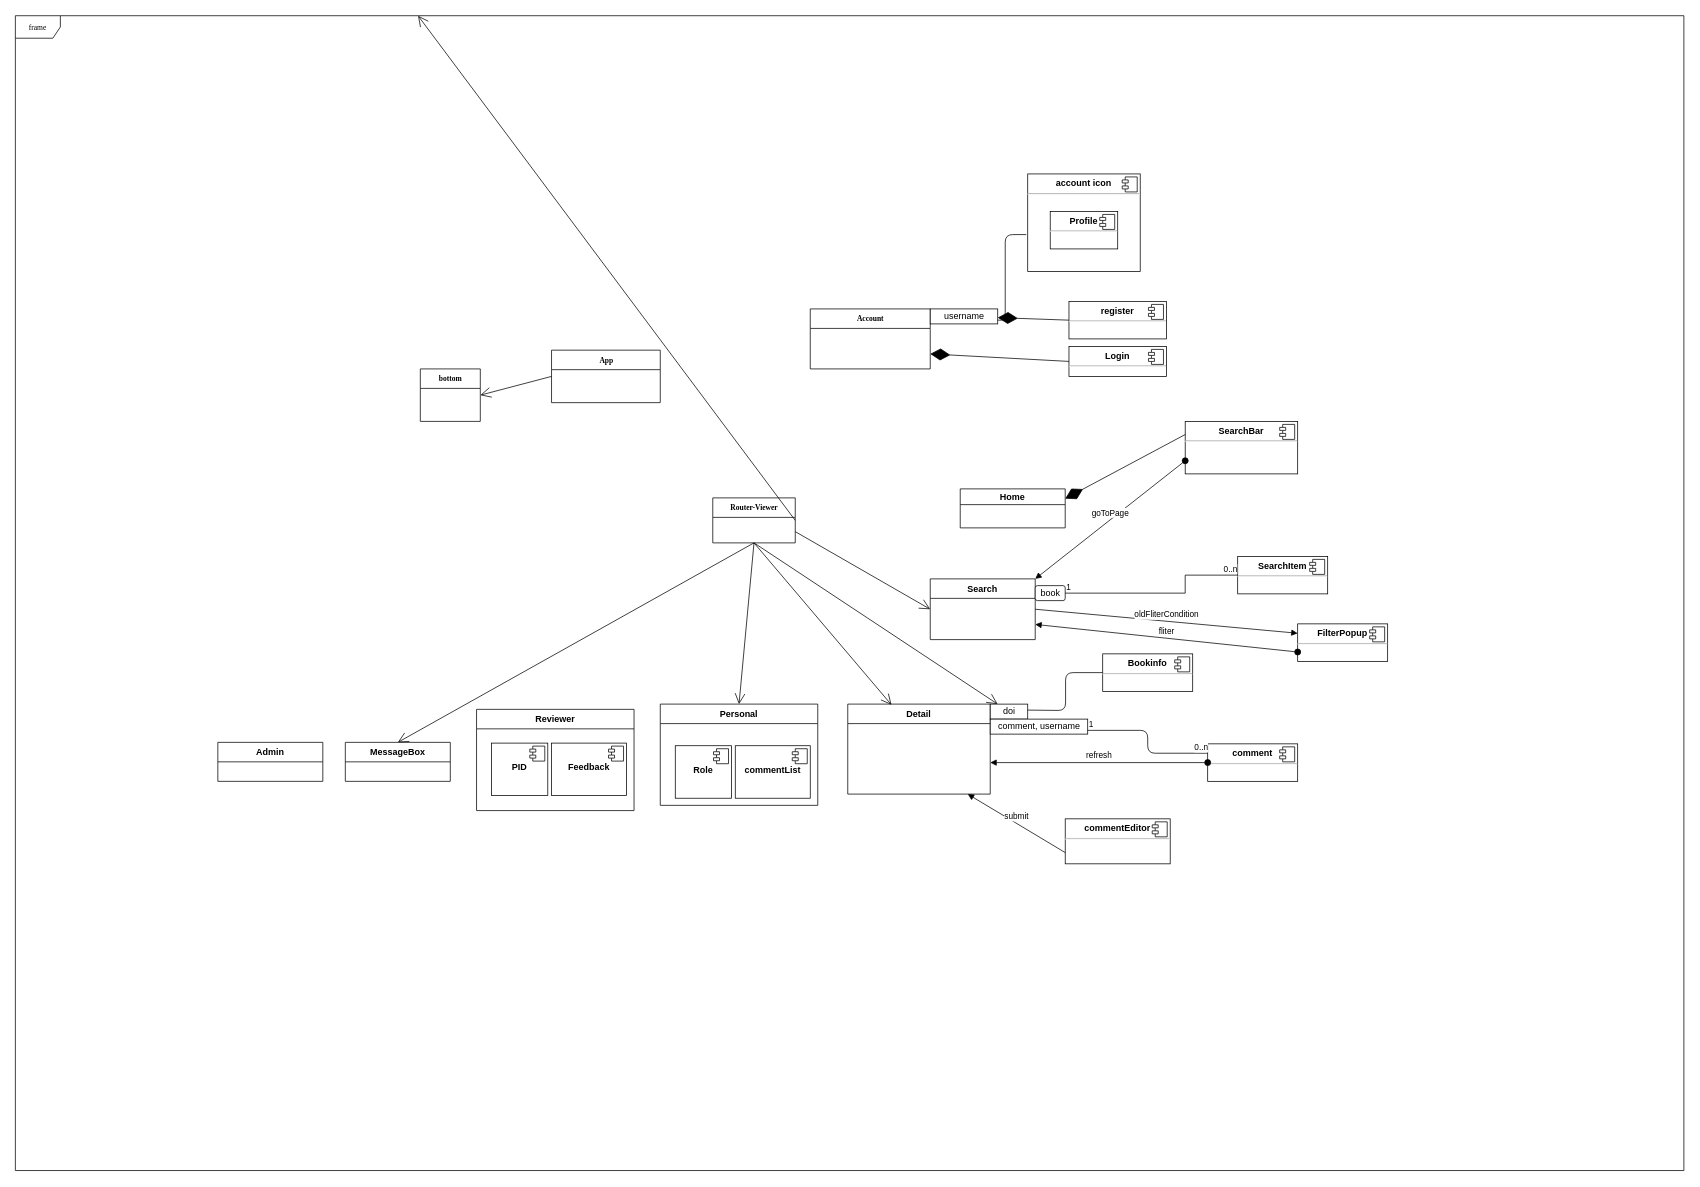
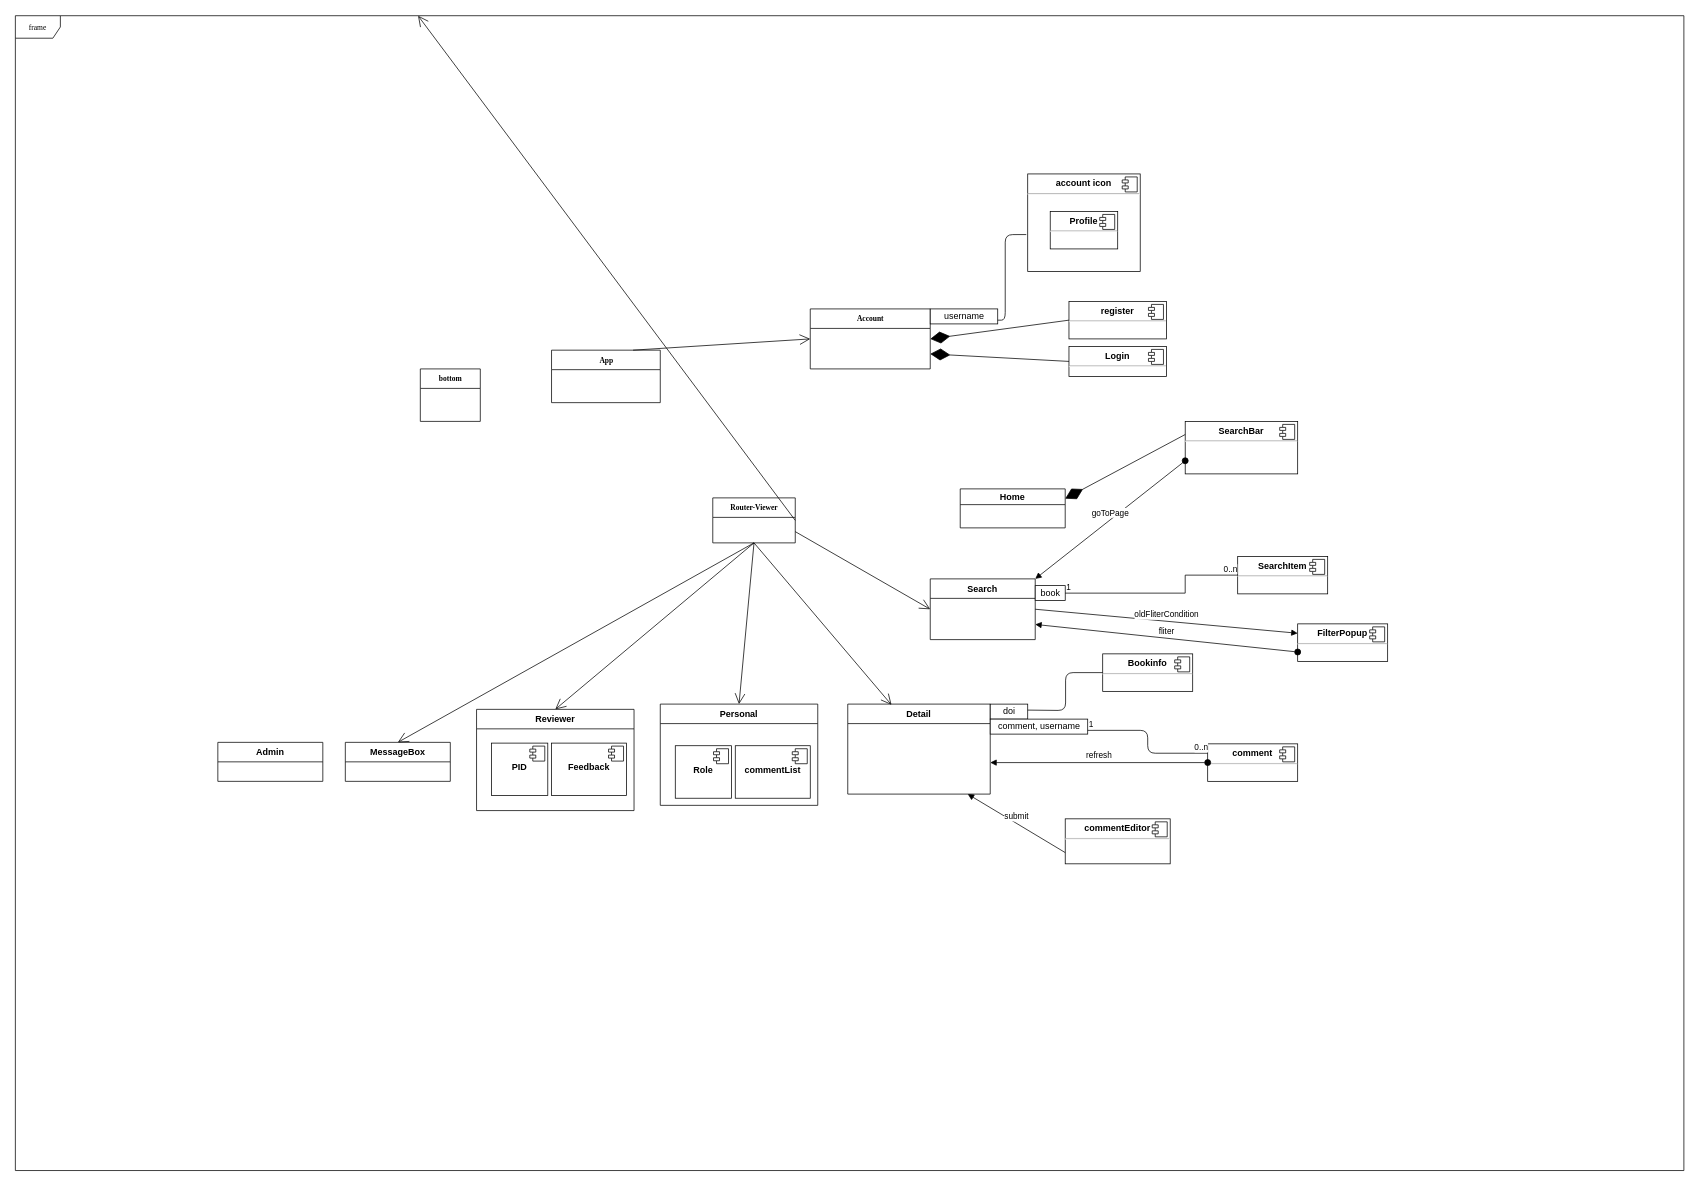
edge "register" -> "username": now "register" -> "Account"
edge "App" -> "Account": added
edge "App" -> "bottom": removed
node "book": shape rounded rectangle -> rectangle
edge "Router-Viewer" -> "doi": now "Router-Viewer" -> "Reviewer"
